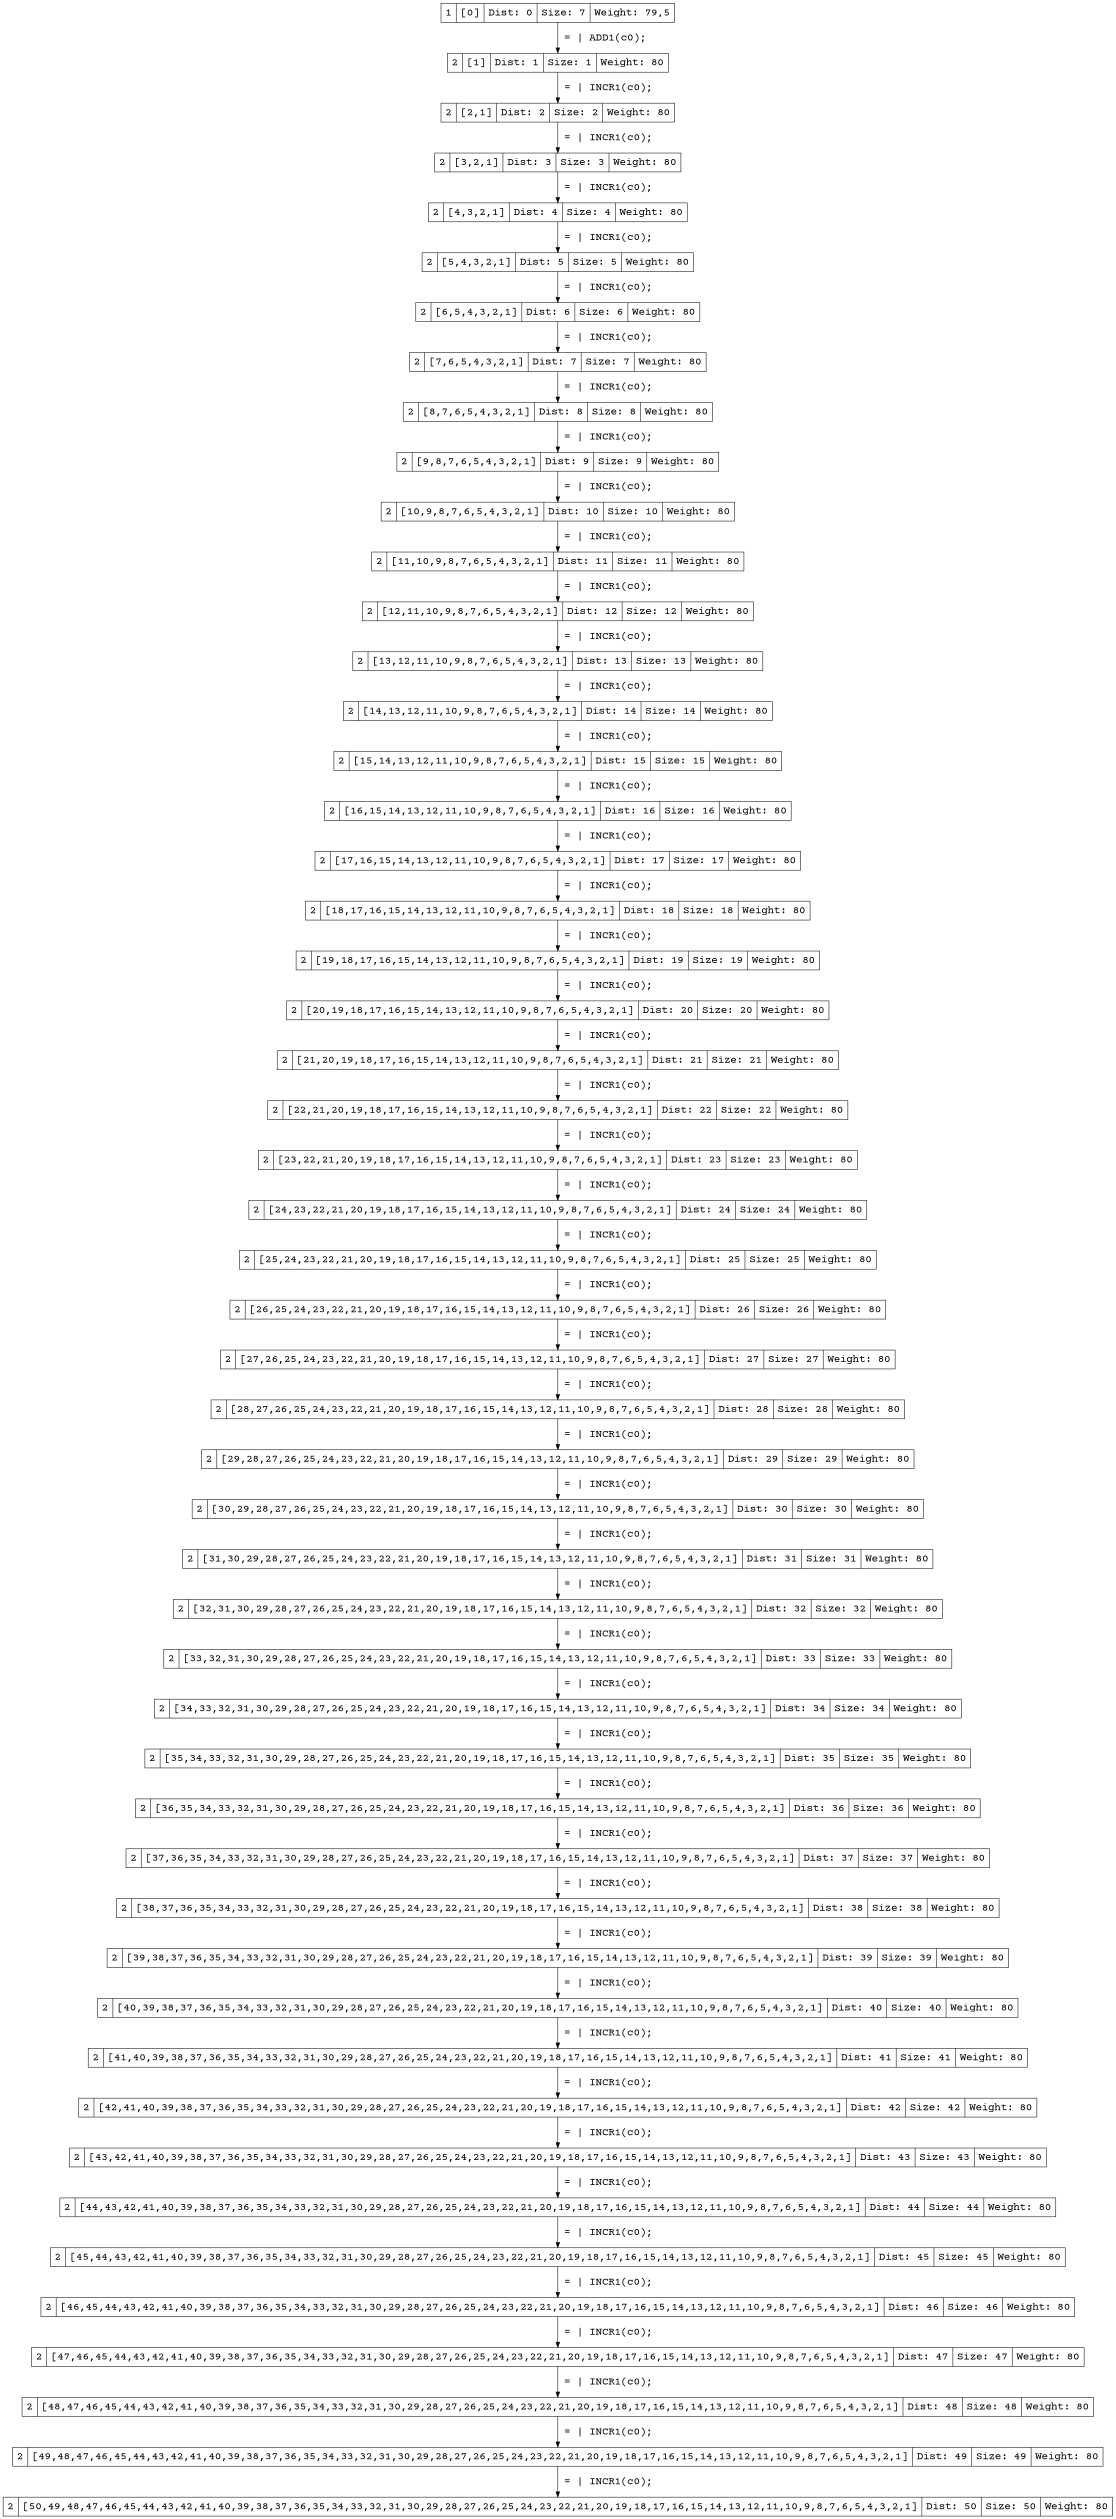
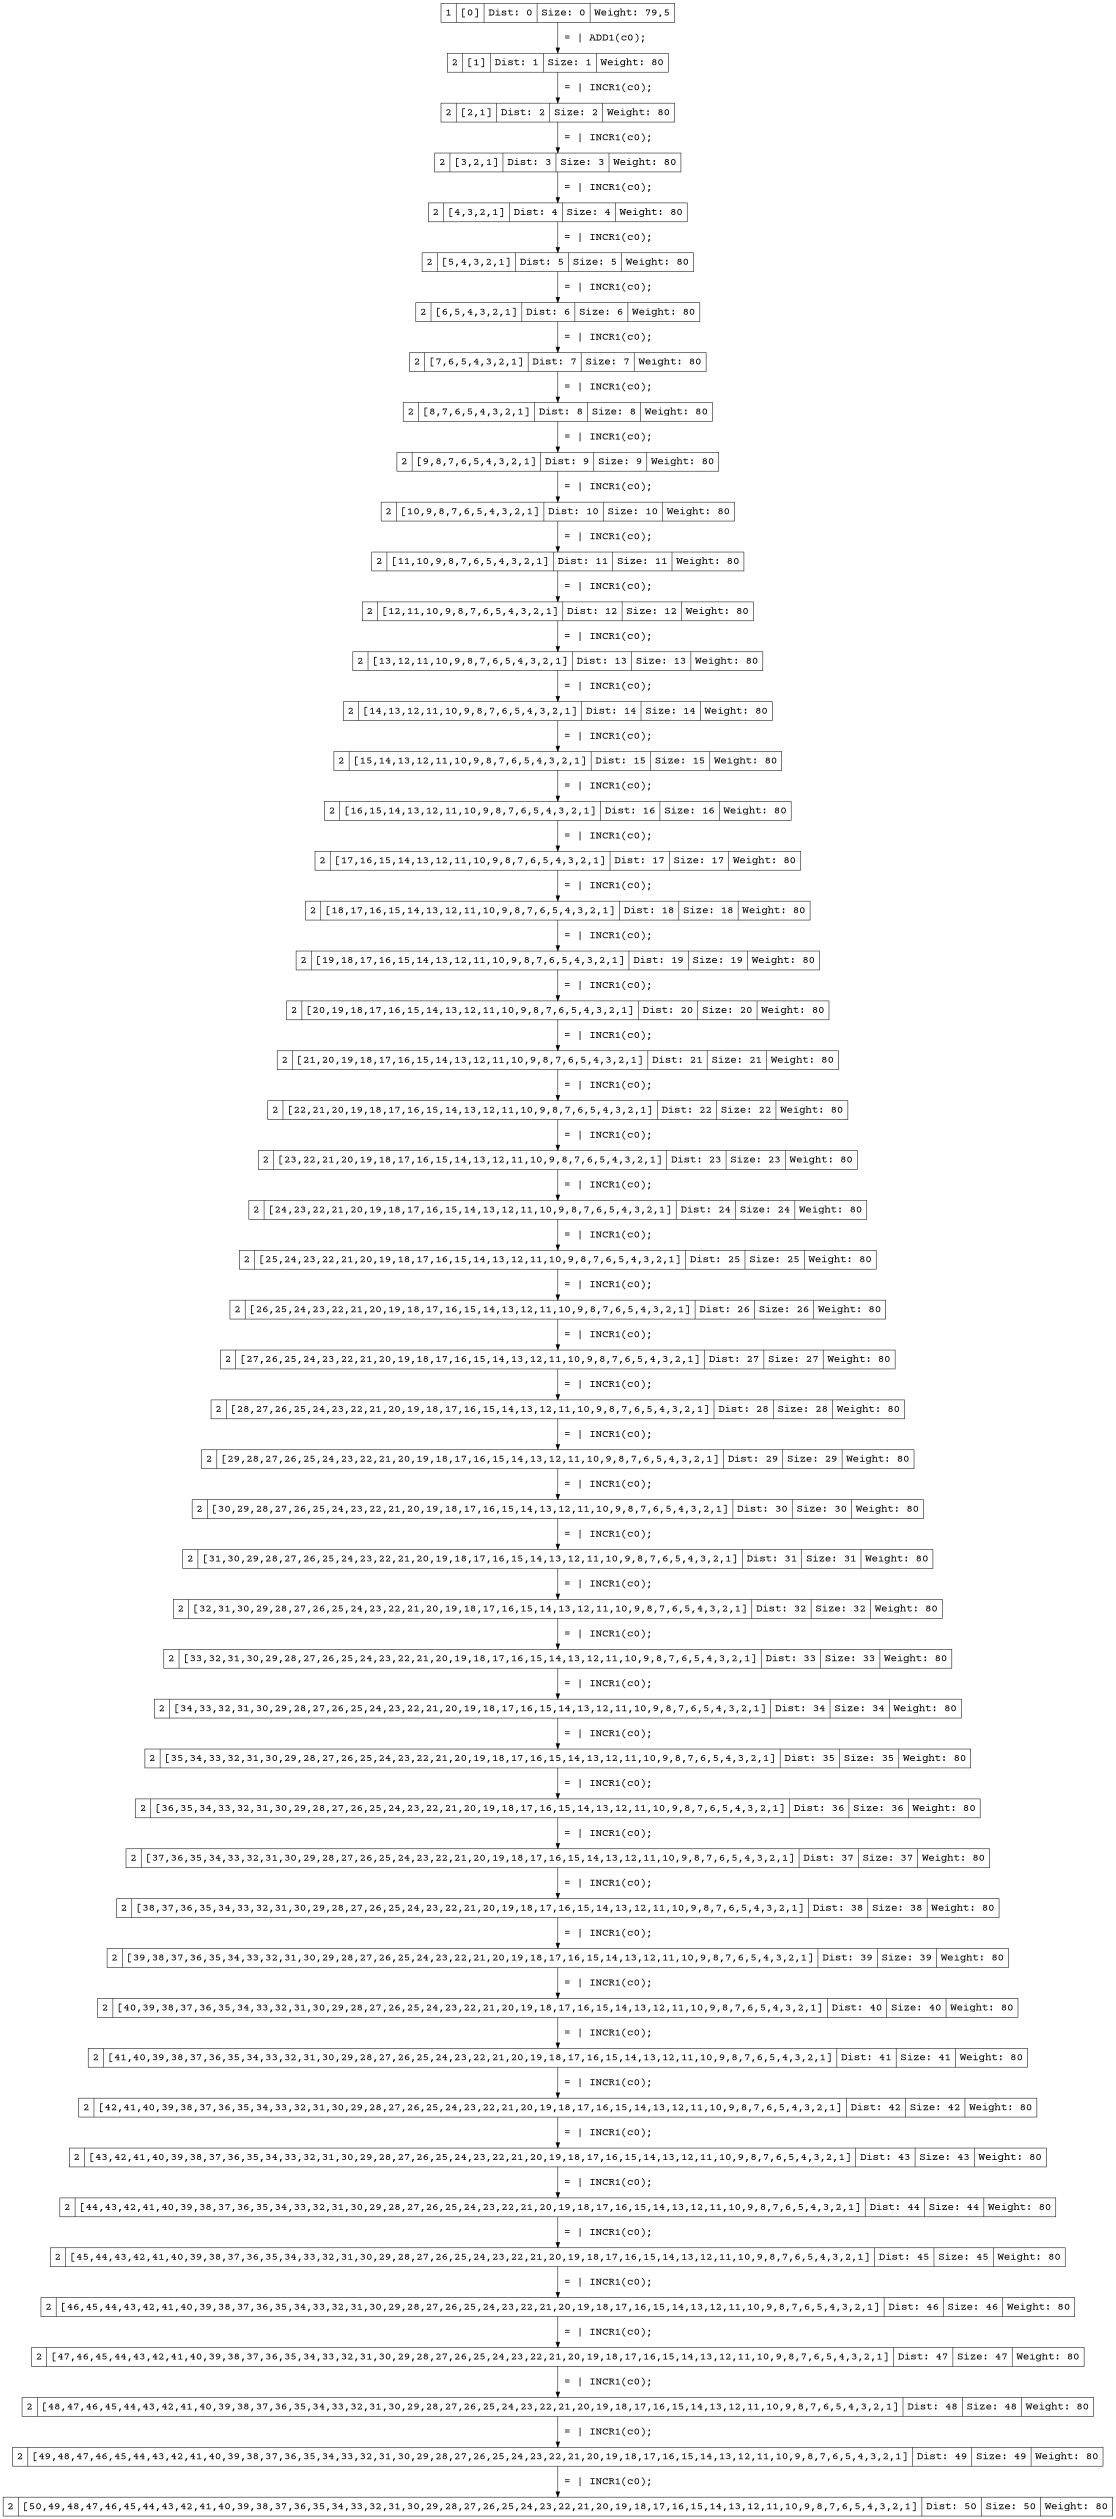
node "1": text "Size: 7" -> "Size: 0"
